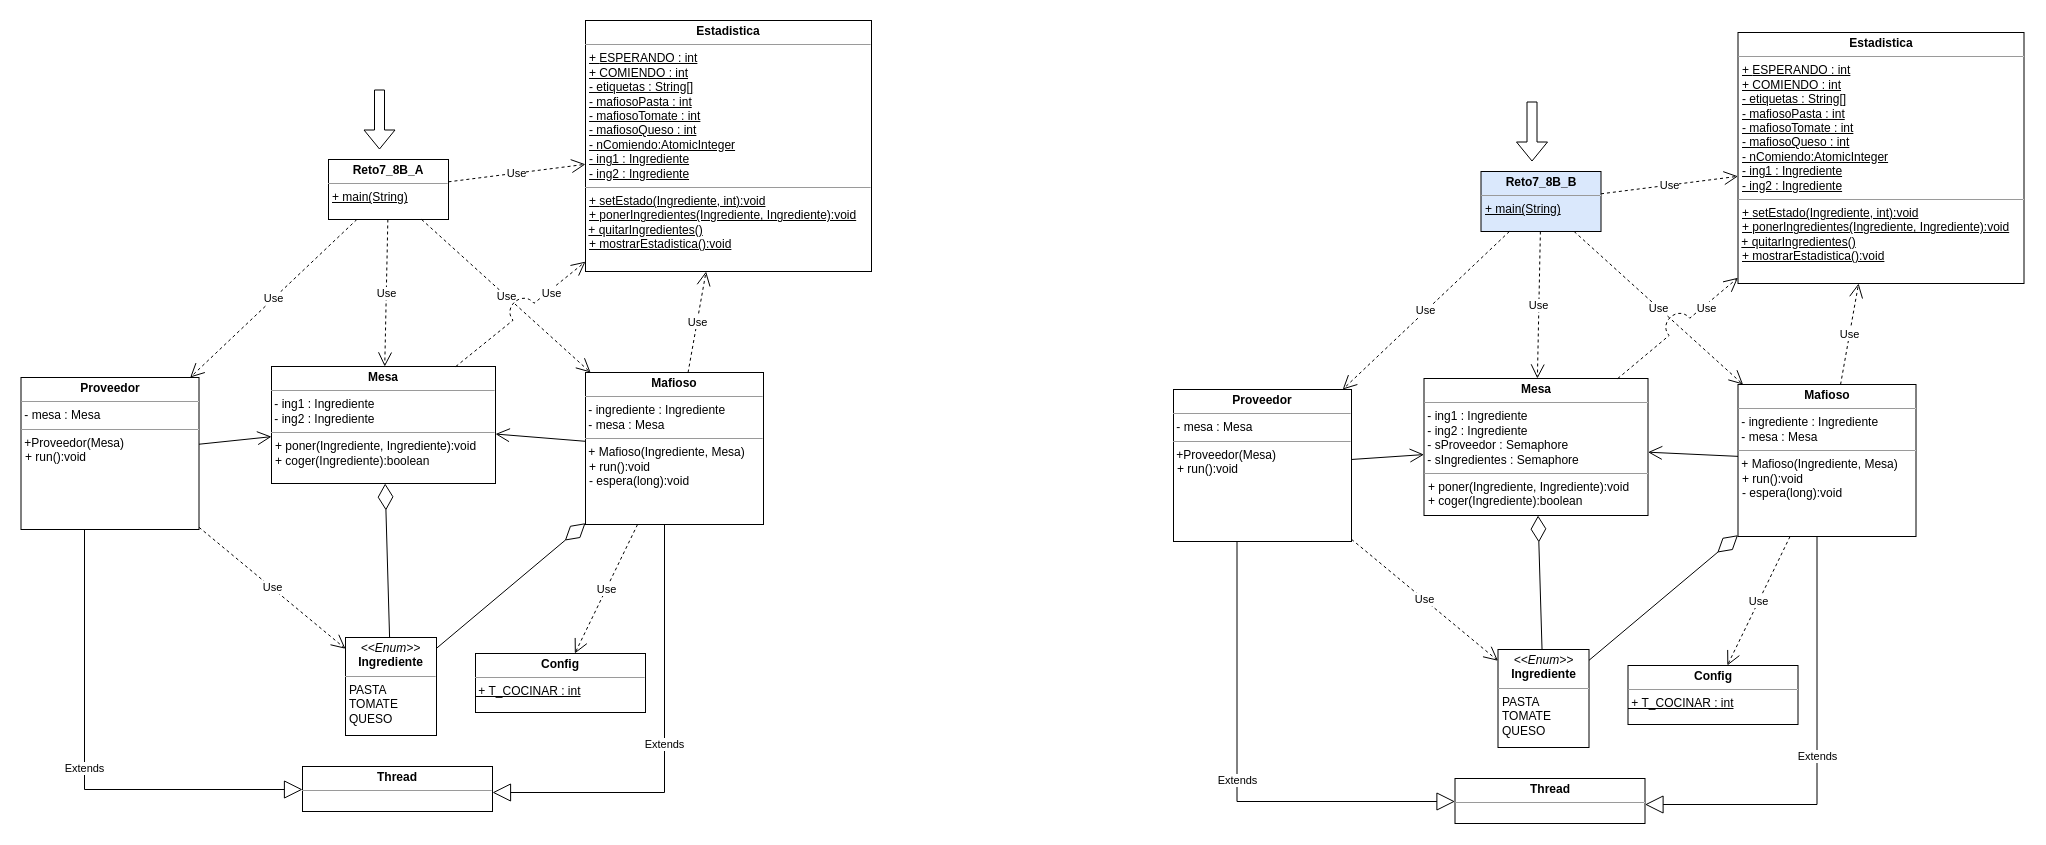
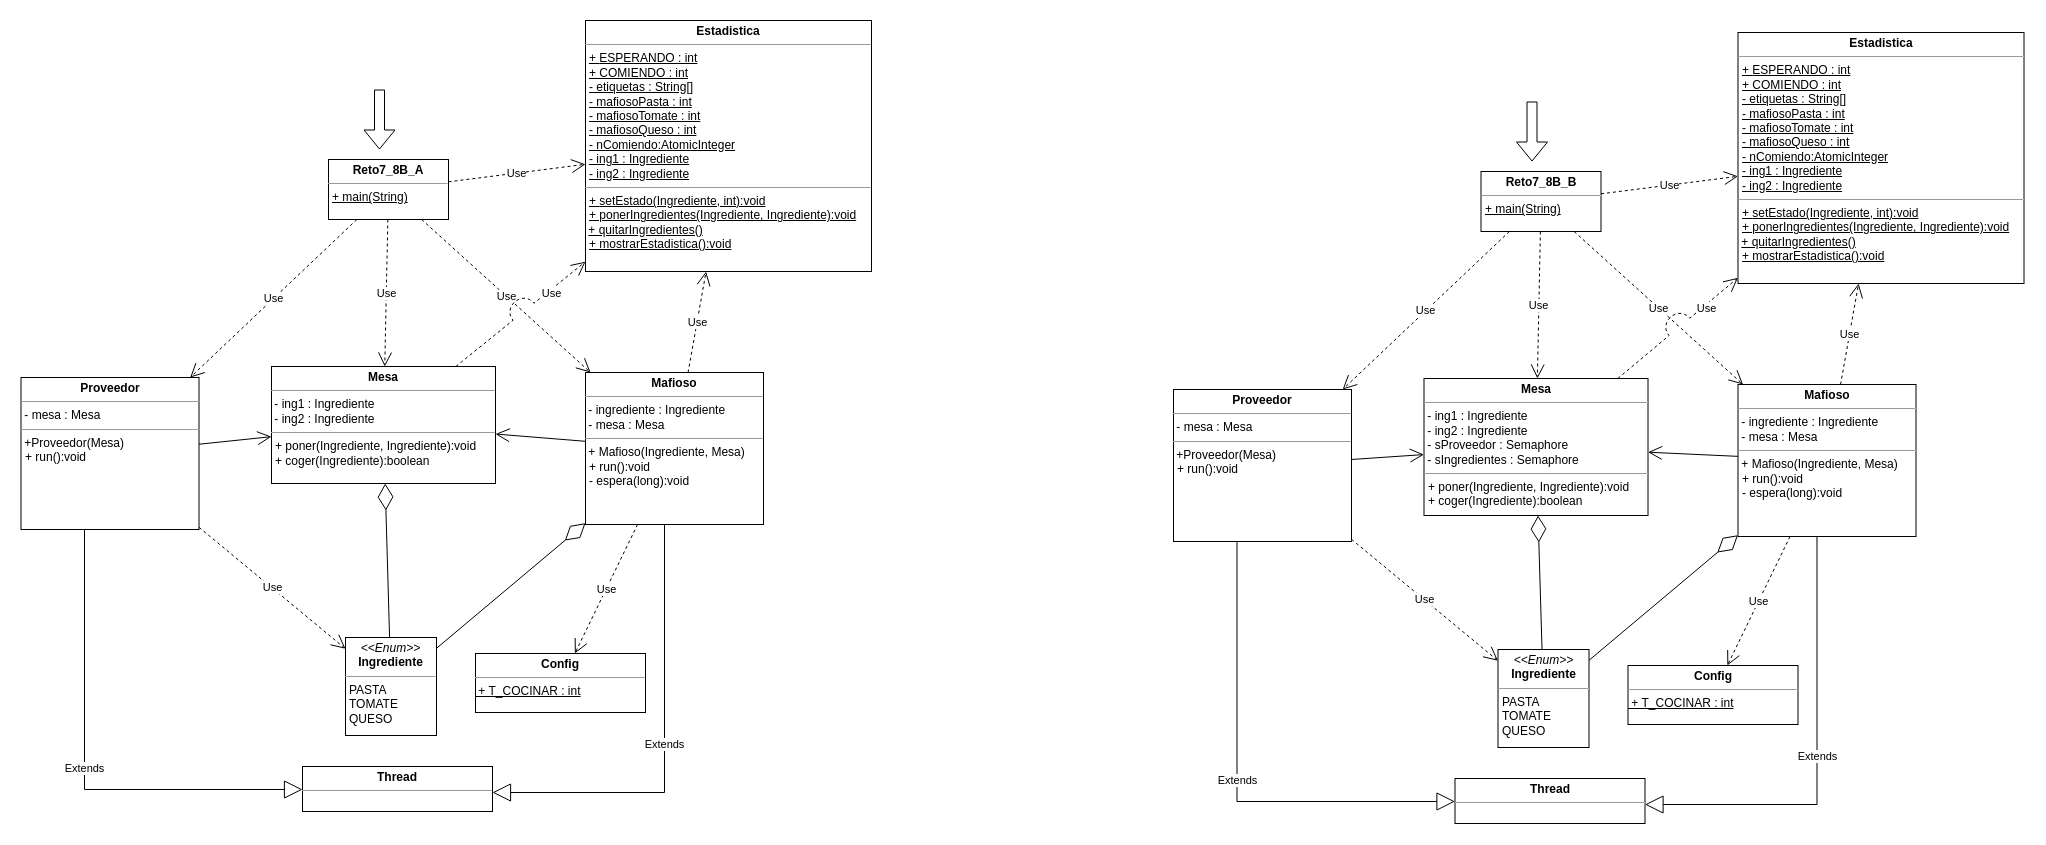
node "Reto7_8B_B + main(String)": fillcolor #dae8fc -> #ffffff
